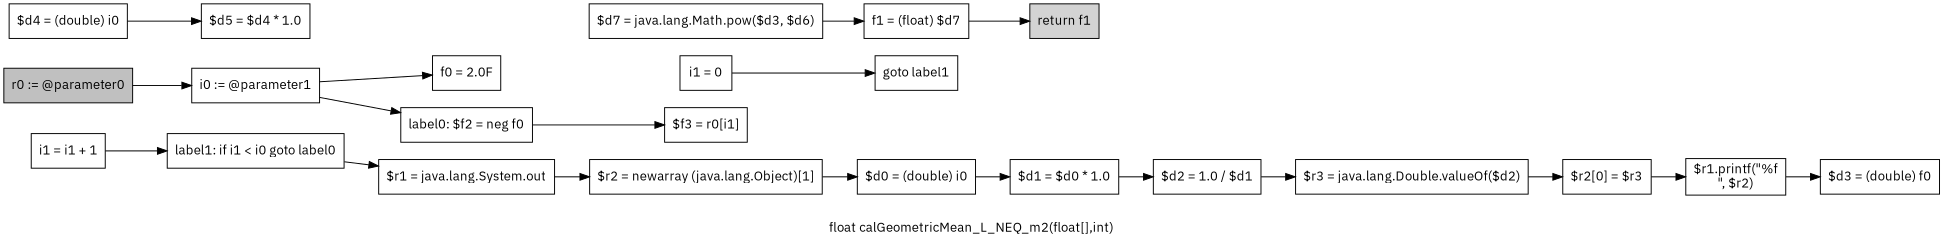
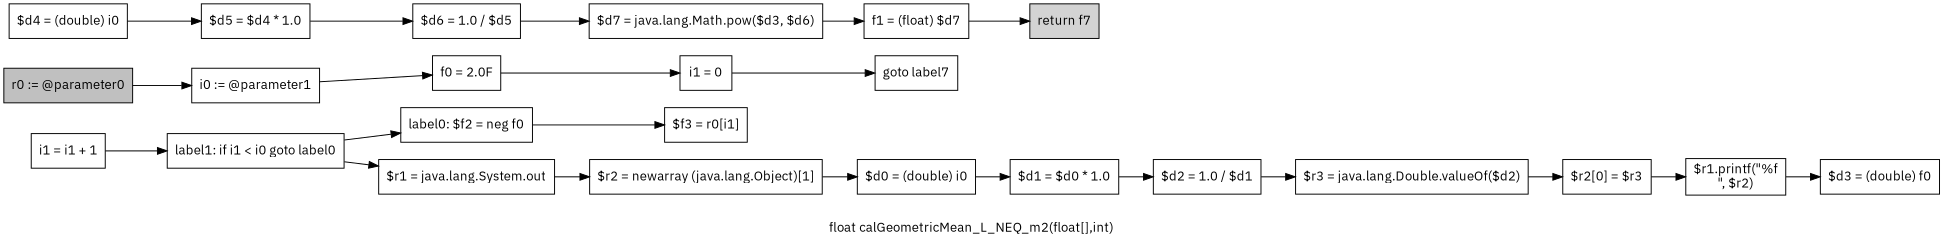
node "$d6 = 1.0 / $d5": added
node "return f1": label "return f1" -> "return f7"
edge "f0 = 2.0F" -> "i1 = 0": added
node "goto label1": label "goto label1" -> "goto label7"
edge "i0 := @parameter1" -> "label0: $f2 = neg f0": now "label1: if i1 < i0 goto label0" -> "label0: $f2 = neg f0"
